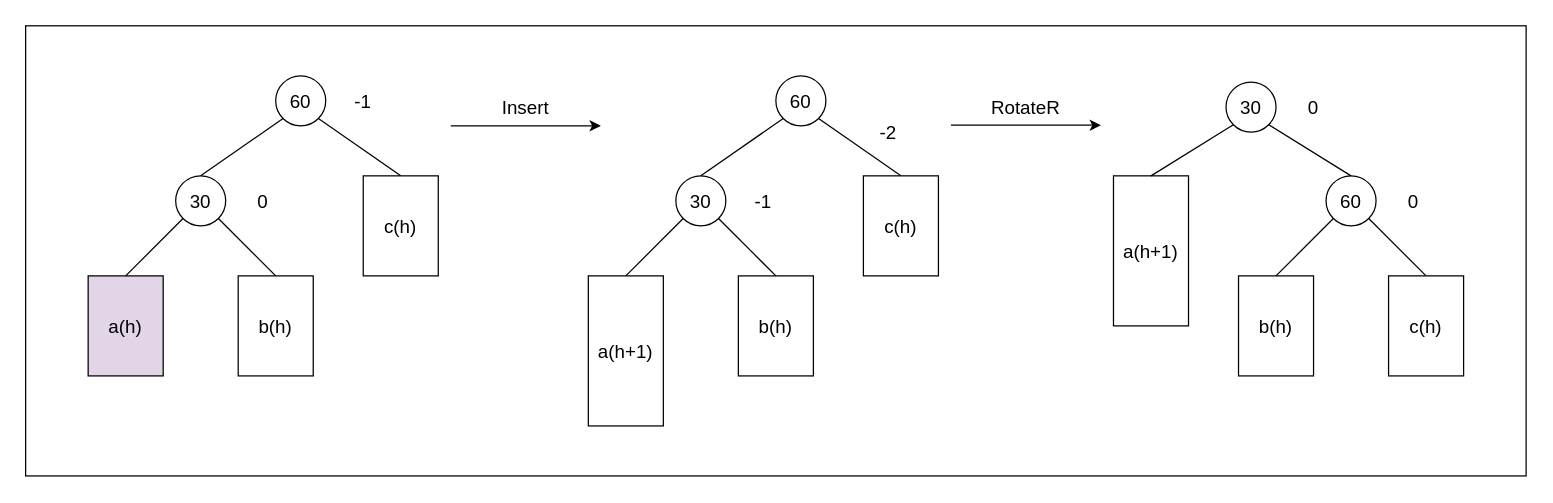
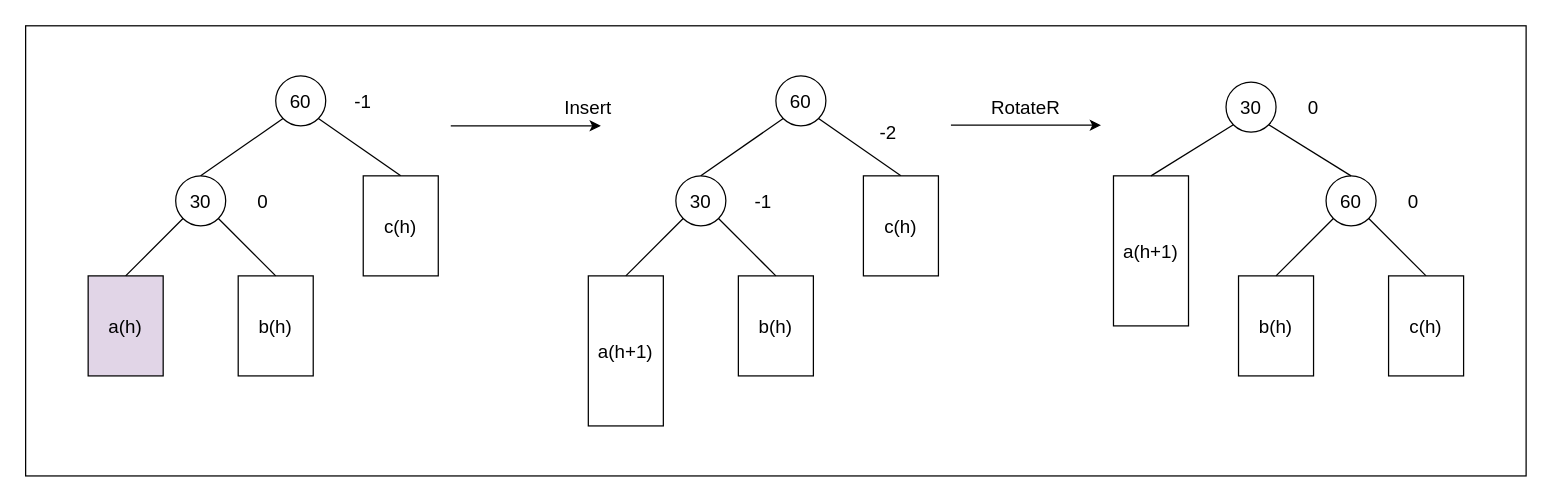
node "Insert": moved (526, 107) -> (588, 107)
